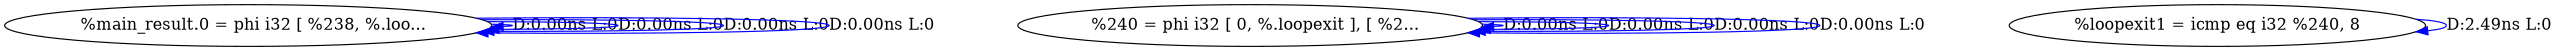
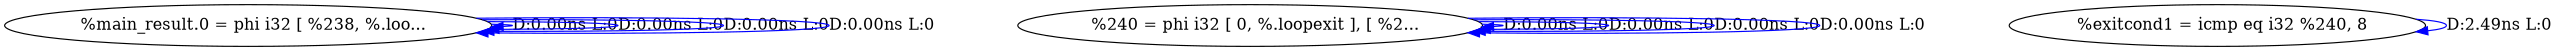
node "%loopexit1 = icmp eq i32 %240, 8": label "%loopexit1 = icmp eq i32 %240, 8" -> "%exitcond1 = icmp eq i32 %240, 8"
